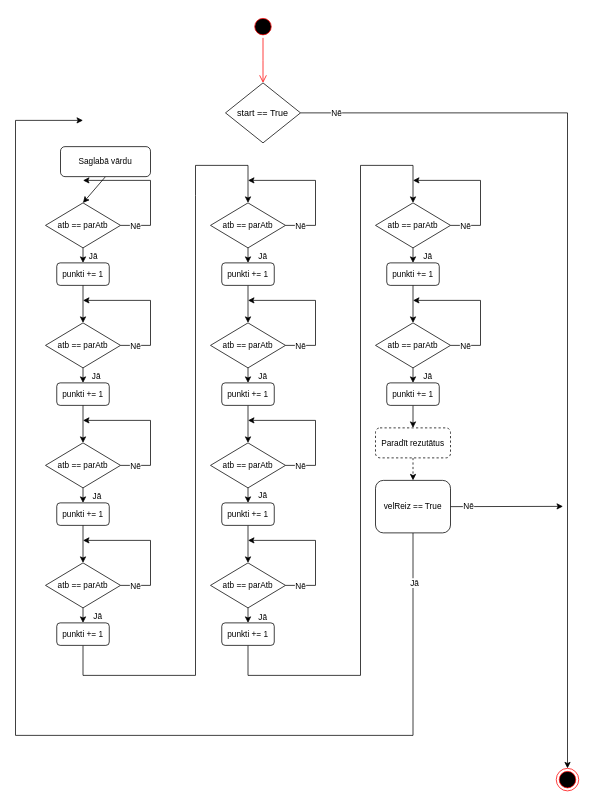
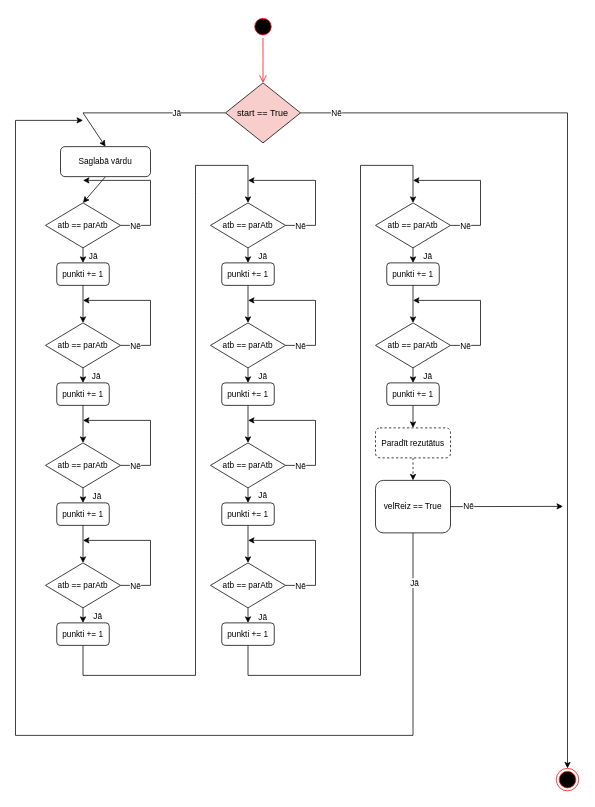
node "start == True": fillcolor #ffffff -> #f8cecc
edge "start == True" -> "Saglabā vārdu": added, label "Jā"
